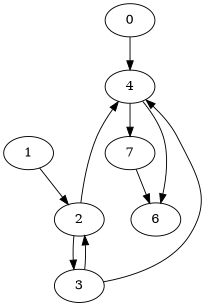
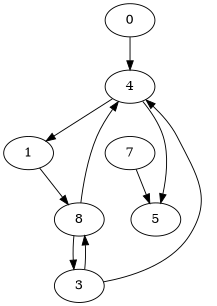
edge "4" -> "7": now "4" -> "1"
node "2": label "2" -> "8"
node "6": label "6" -> "5"
